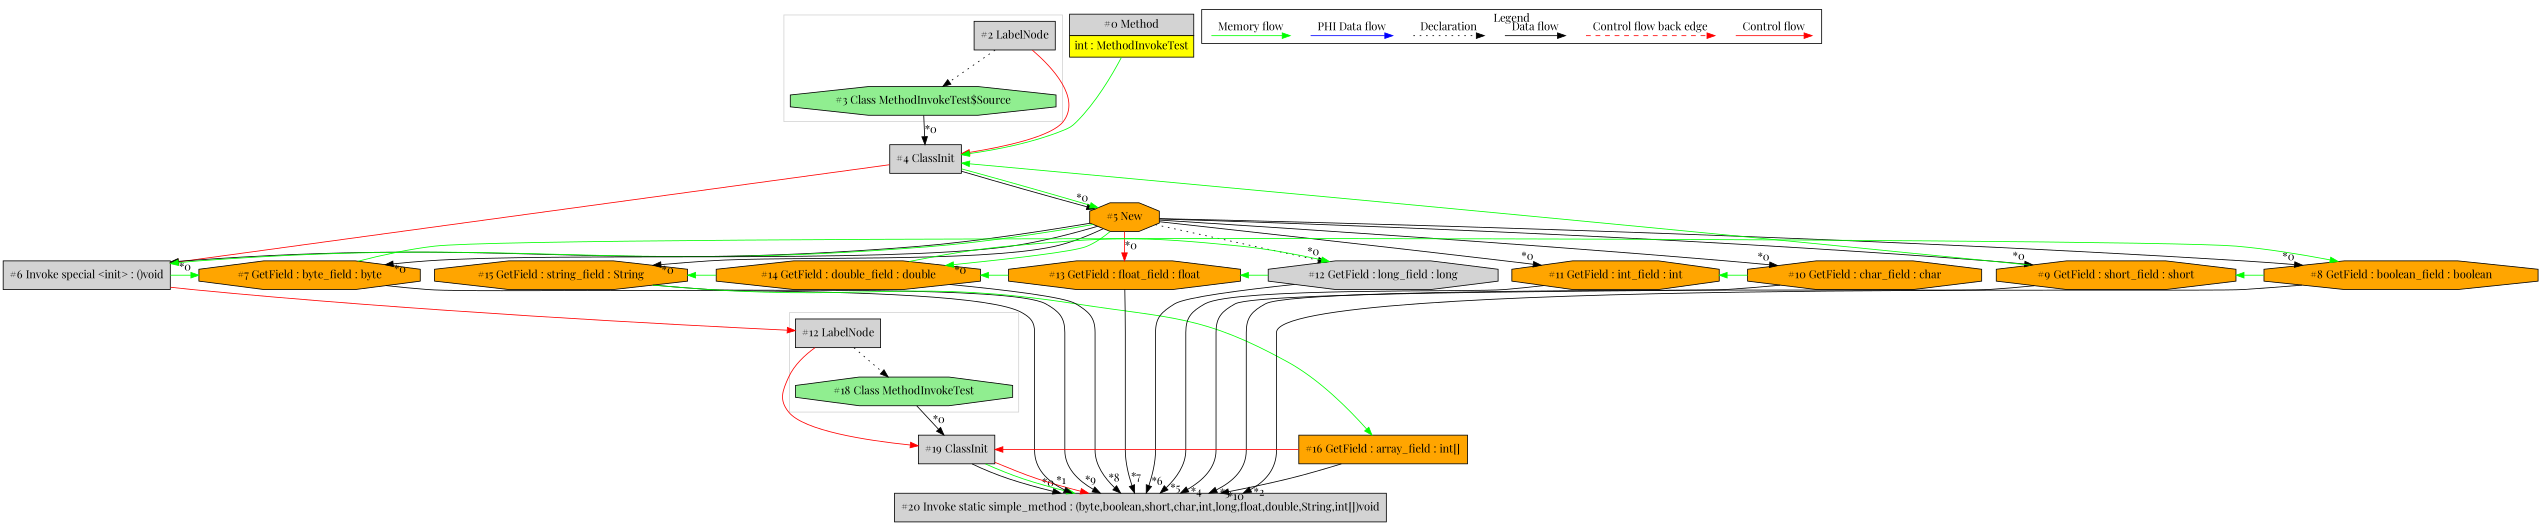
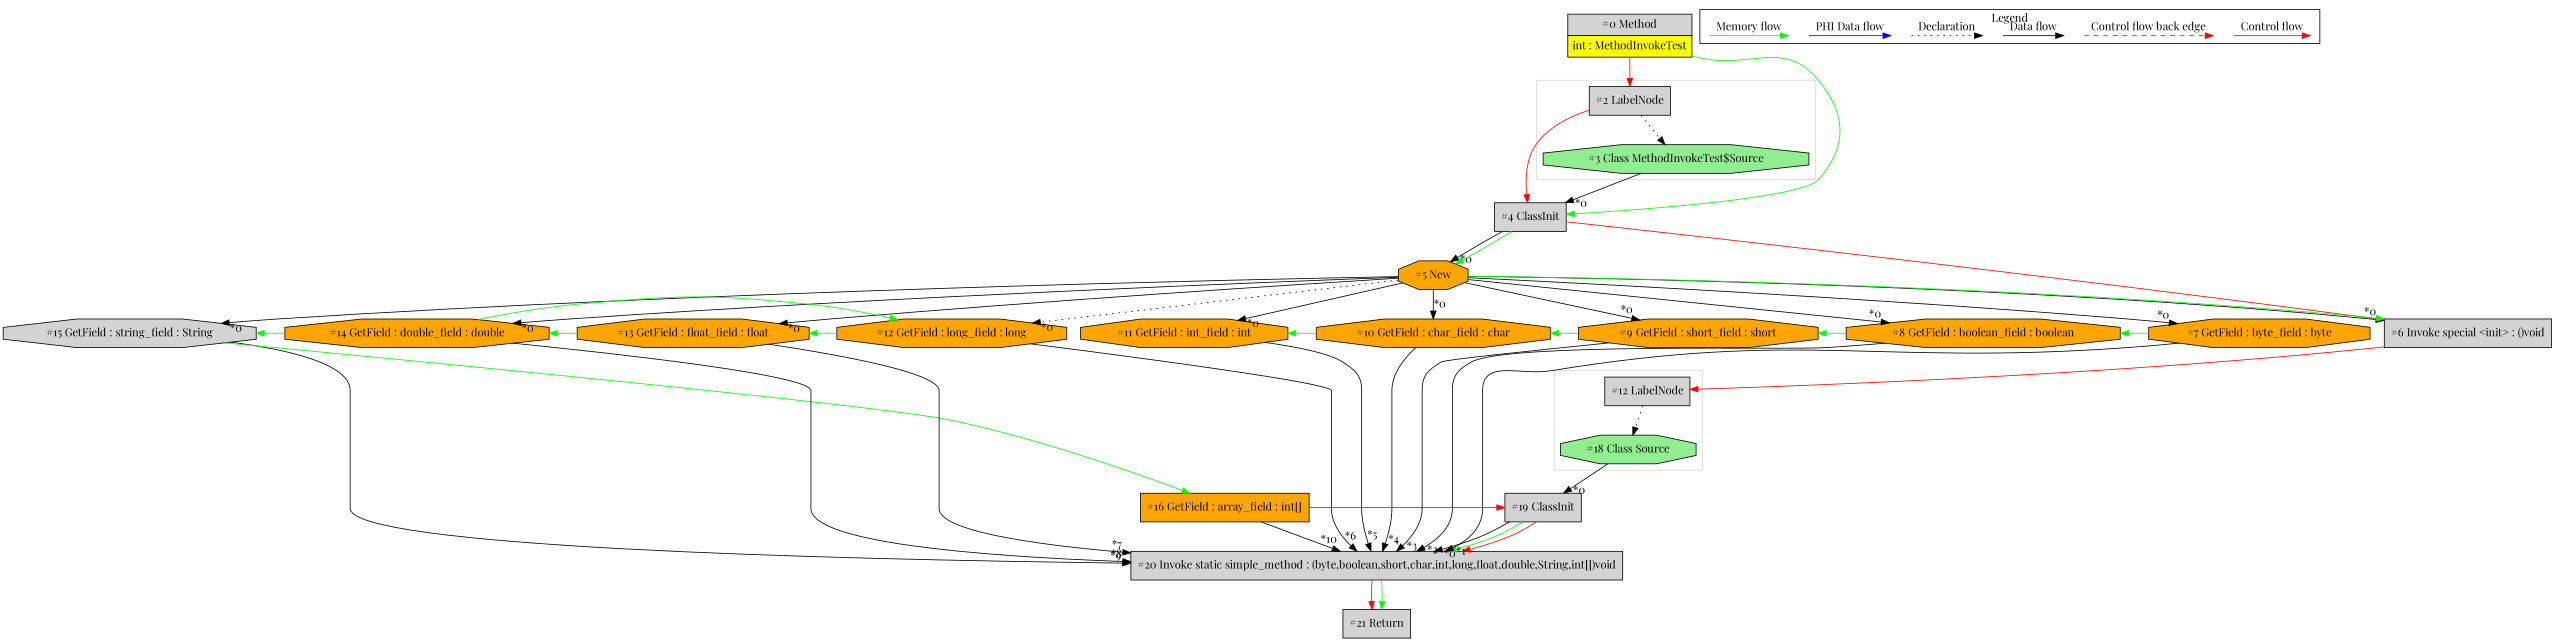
edge "#0 Method" -> "#2 LabelNode": added
edge "#9 GetField : short_field : short" -> "#4 ClassInit": now "#9 GetField : short_field : short" -> "#10 GetField : char_field : char"
edge "#5 New" -> "#13 GetField : float_field : float": color red -> black
edge "#5 New" -> "#14 GetField : double_field : double": color green -> black
edge "#6 Invoke special <init> : ()void" -> "#7 GetField : byte_field : byte": removed
node "#15 GetField : string_field : String": fillcolor orange -> lightgrey
node "#12 GetField : long_field : long": fillcolor lightgrey -> orange
node "#18 Class MethodInvokeTest": label "#18 Class MethodInvokeTest" -> "#18 Class Source"
edge "#12 LabelNode" -> "#19 ClassInit": removed
node "#21 Return": added
